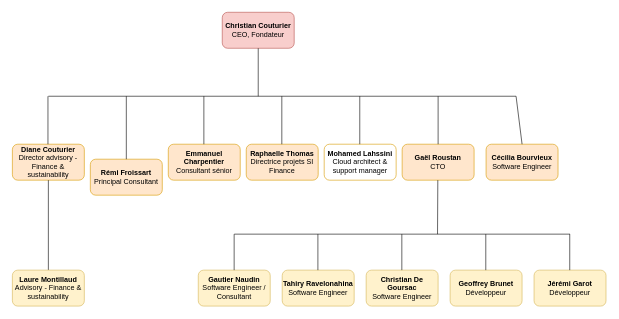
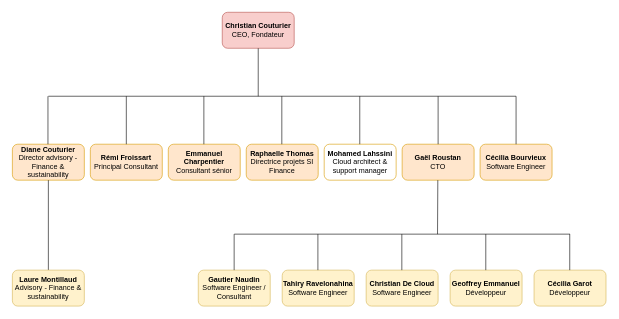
node "Cécilia Bourvieux Software Engineer": moved (522, 162) -> (516, 162)
node "Rémi Froissart Principal Consultant": moved (126, 177) -> (126, 162)
node "Christian De Goursac Software Engineer": label "Christian De Goursac Software Engineer" -> "Christian De Cloud Software Engineer"
node "Geoffrey Brunet Développeur": label "Geoffrey Brunet Développeur" -> "Geoffrey Emmanuel Développeur"
node "Jérémi Garot Développeur": label "Jérémi Garot Développeur" -> "Cécilia Garot Développeur"
